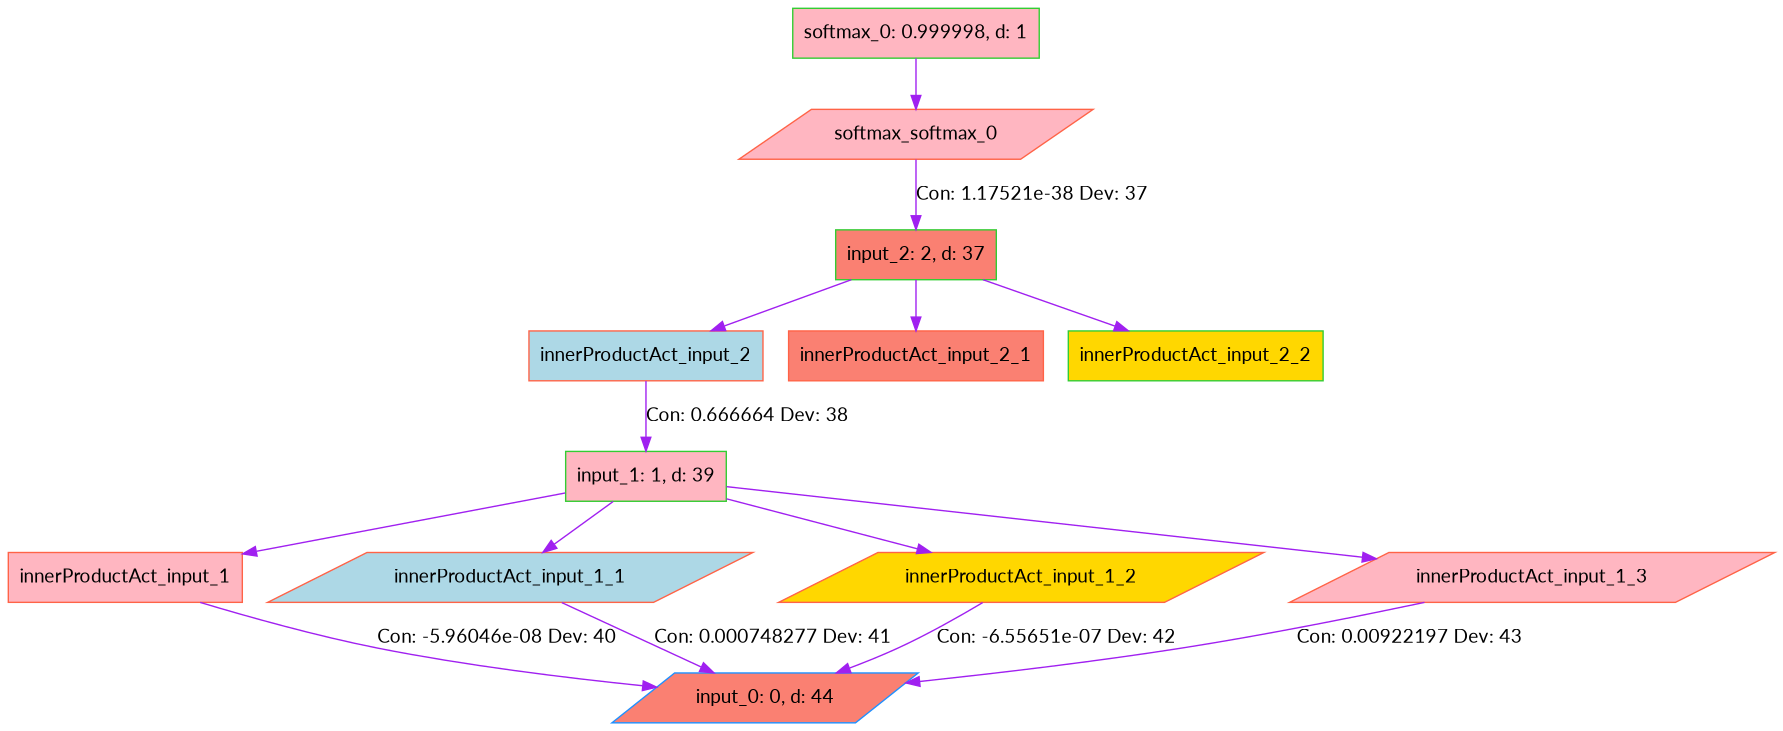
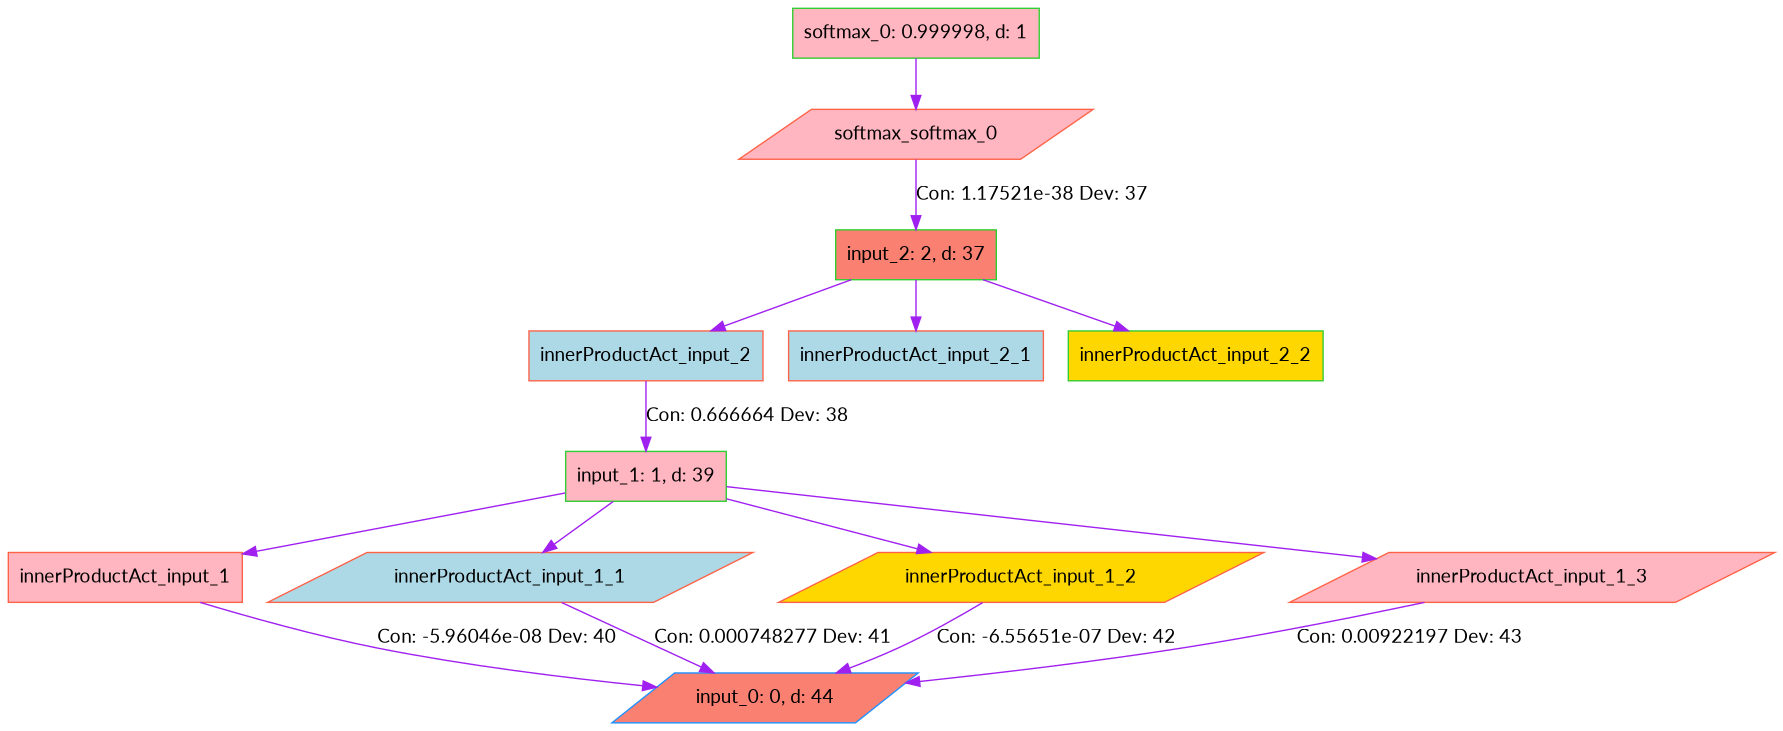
node "innerProductAct_input_2_1": fillcolor salmon -> lightblue
